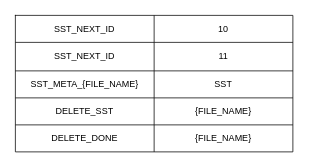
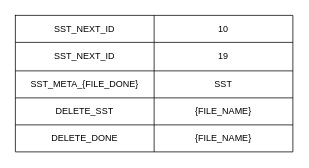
node "11": label "11" -> "19"
node "SST_META_{FILE_NAME}": label "SST_META_{FILE_NAME}" -> "SST_META_{FILE_DONE}"
